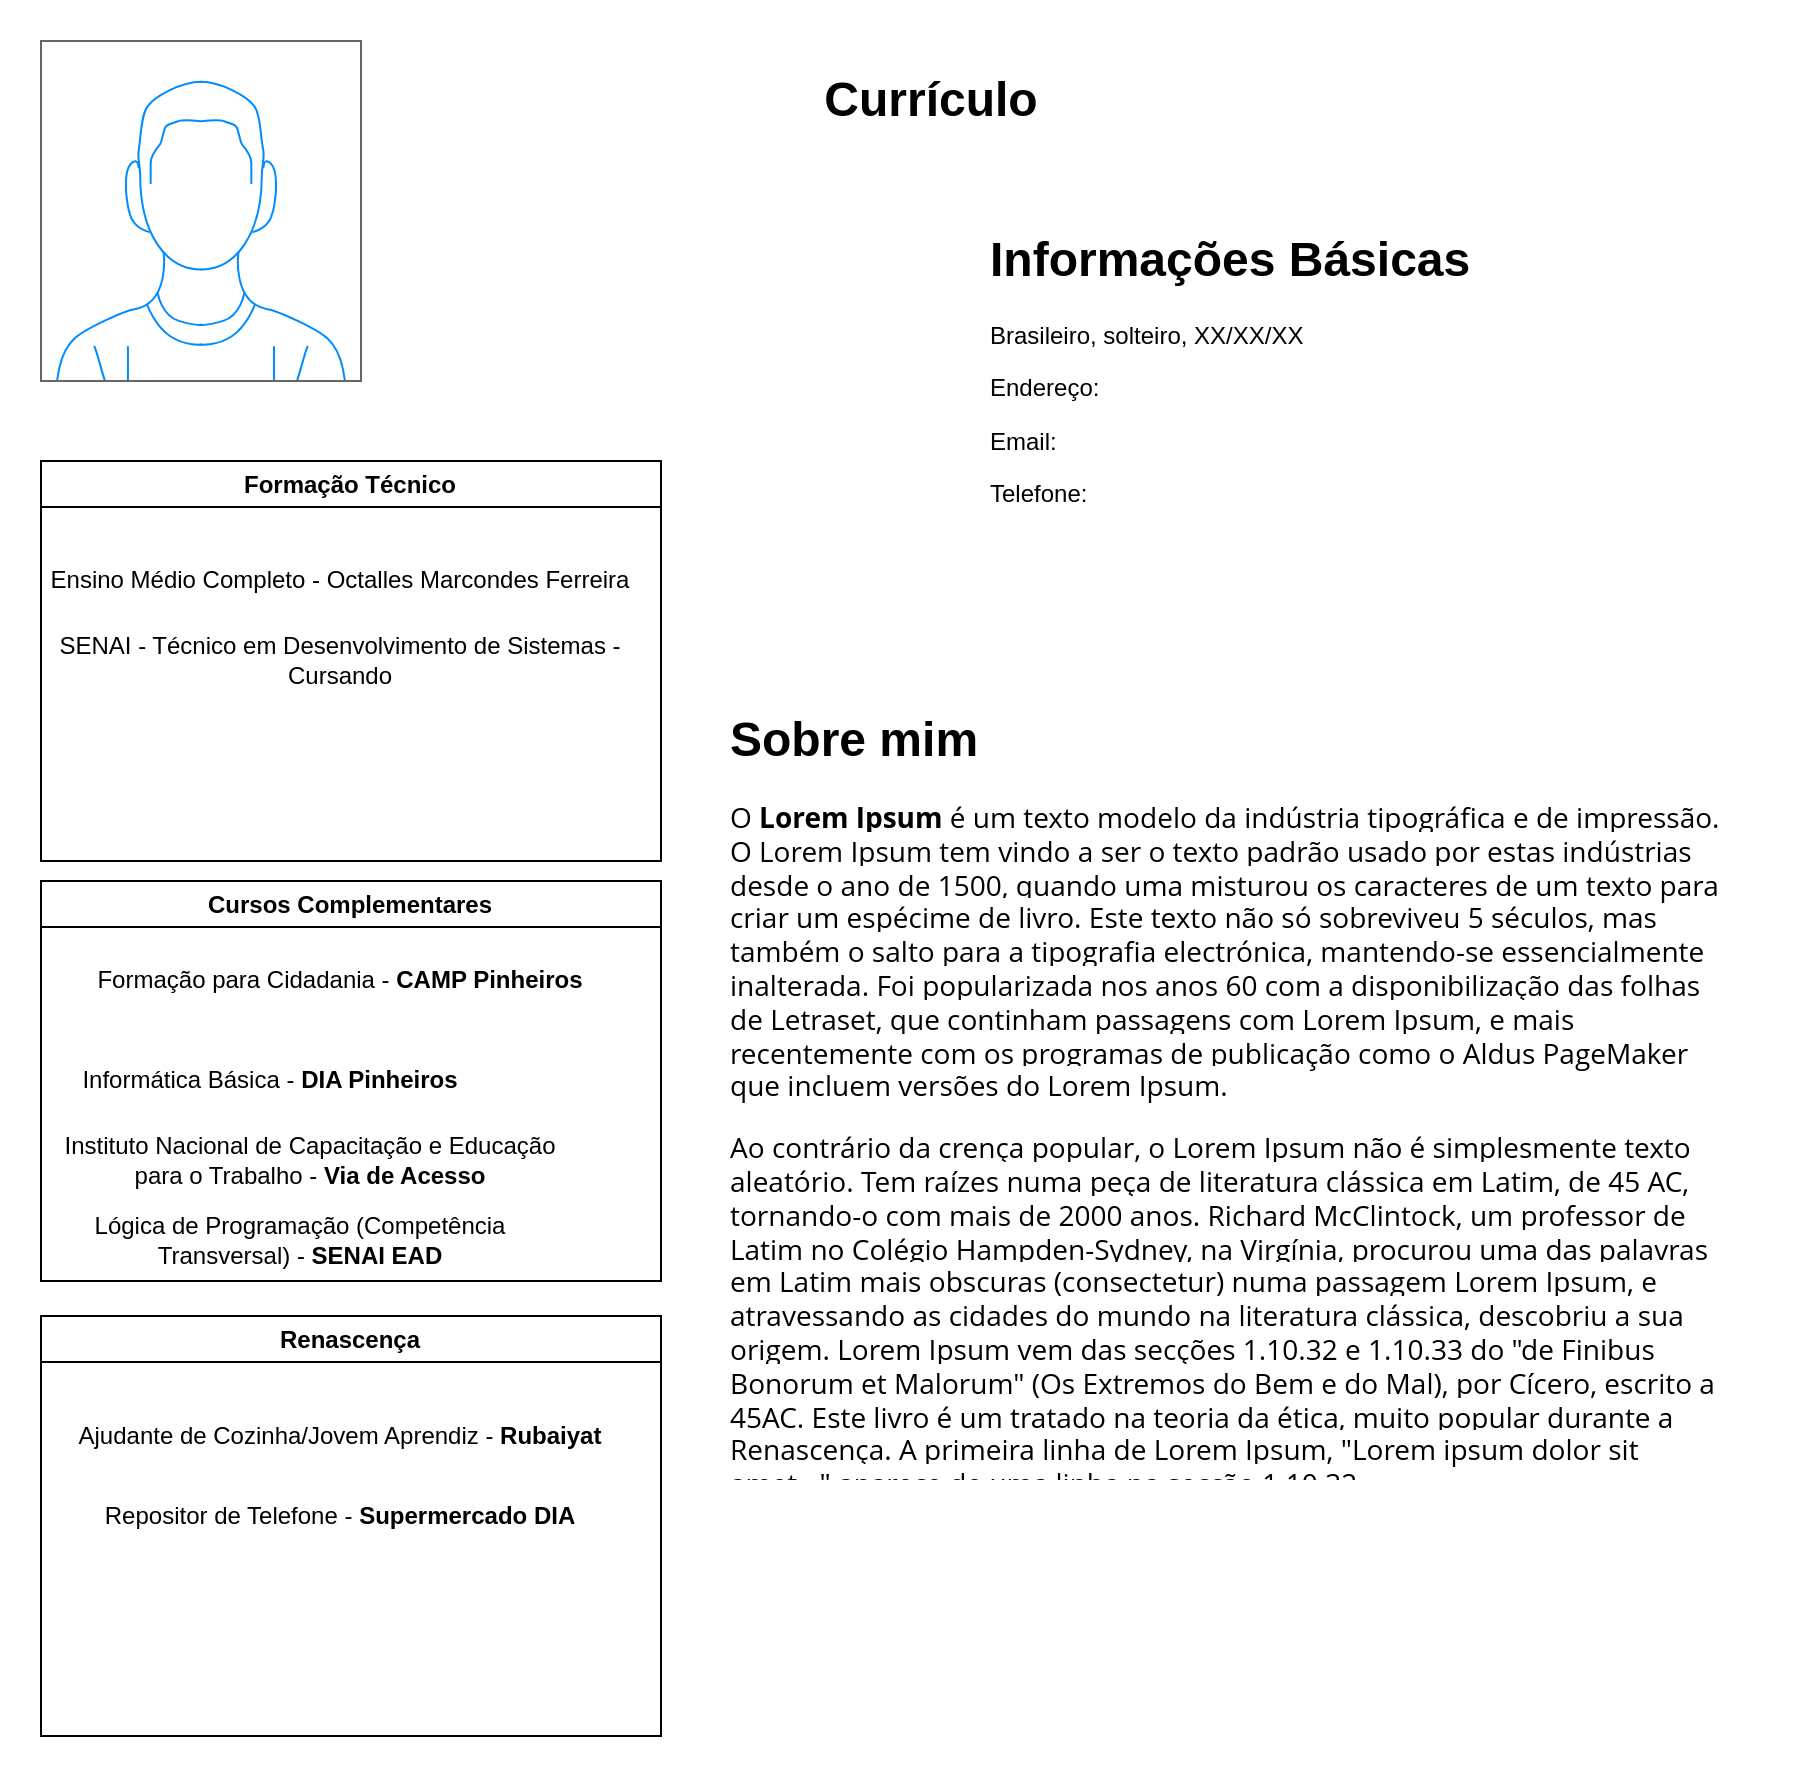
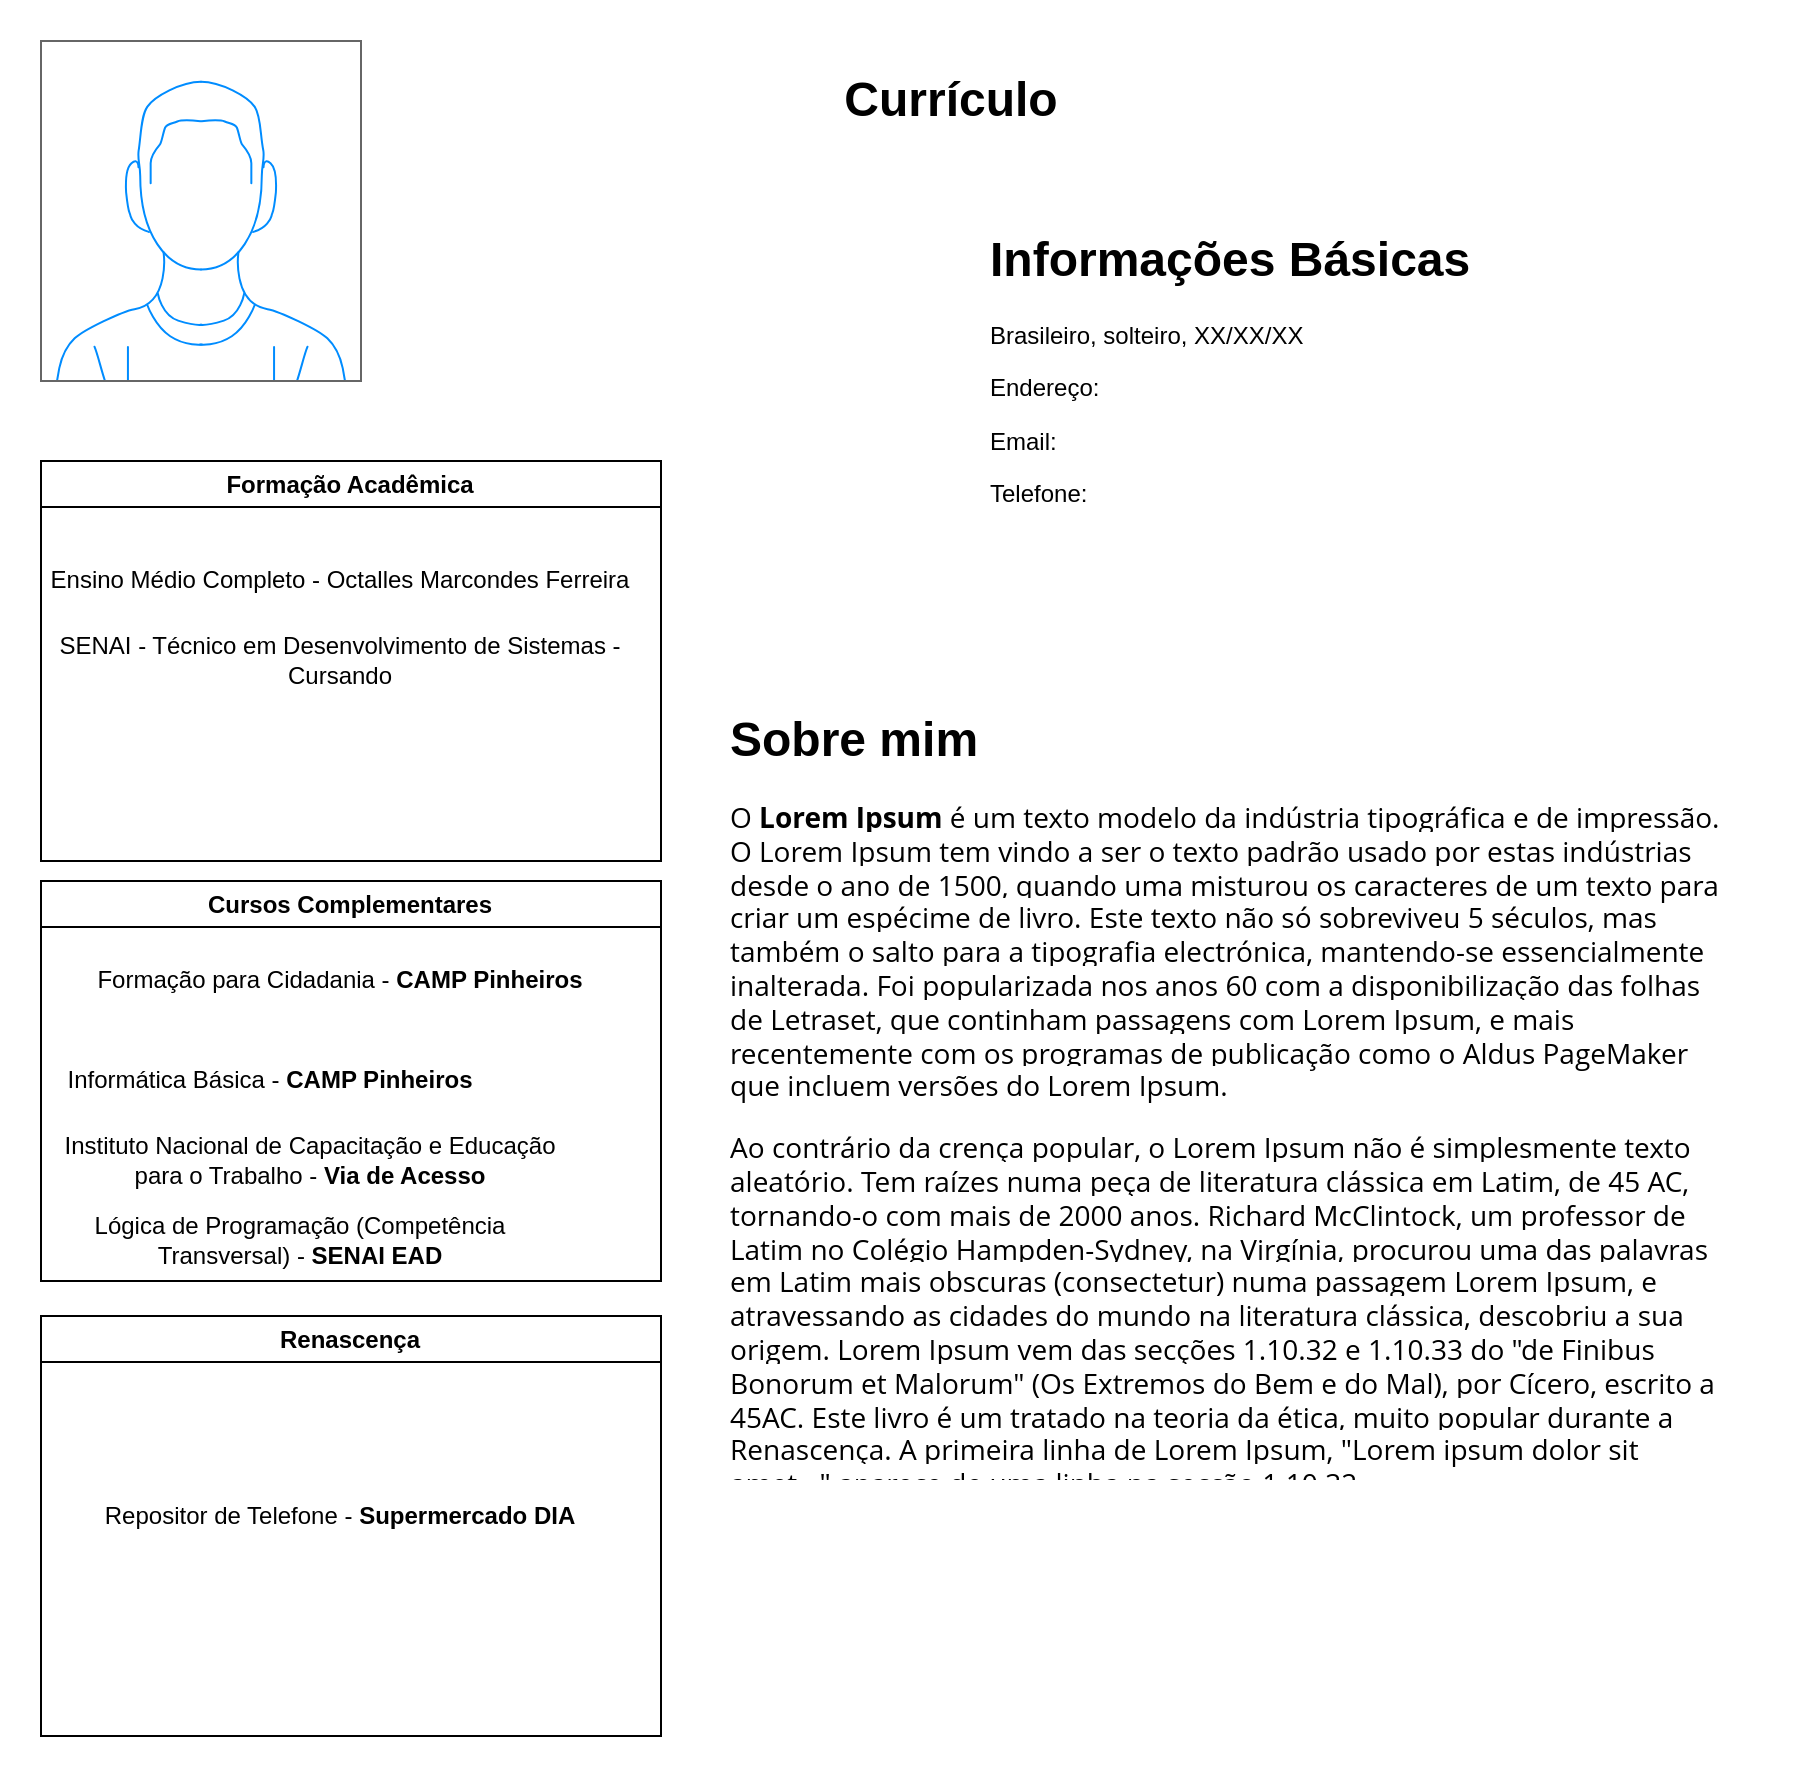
node "Currículo": moved (931, 101) -> (951, 101)
node "Formação Técnico": label "Formação Técnico" -> "Formação Acadêmica"
node "Informática Básica - DIA Pinheiros": label "Informática Básica - DIA Pinheiros" -> "Informática Básica - CAMP Pinheiros"
node "Ajudante de Cozinha/Jovem Aprendiz - Rubaiyat": removed
